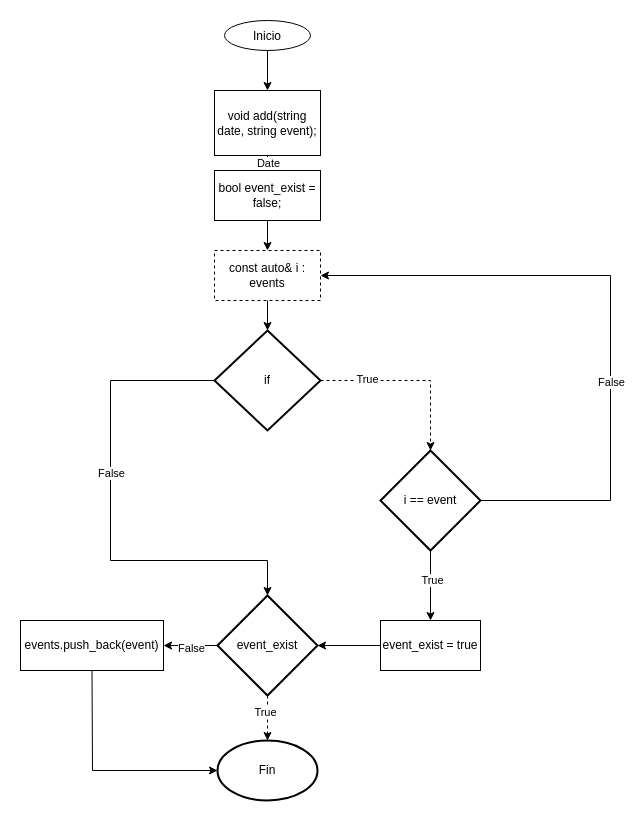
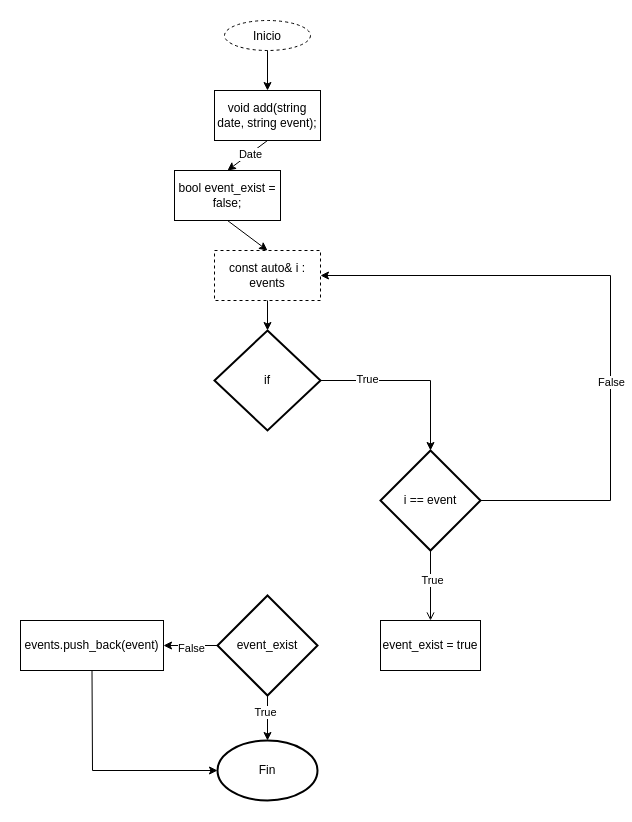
node "Inicio": style solid -> dashed
node "void add(string date, string event);": size 106x65 -> 106x50
node "bool event_exist = false;": moved (268, 196) -> (228, 196)
edge "if" -> "i == event": style dashed -> solid
edge "if" -> "event_exist": removed, label "False"
edge "i == event" -> "event_exist = true": arrowhead classic -> open
edge "event_exist = true" -> "event_exist": removed
edge "event_exist" -> "Fin": style dashed -> solid
